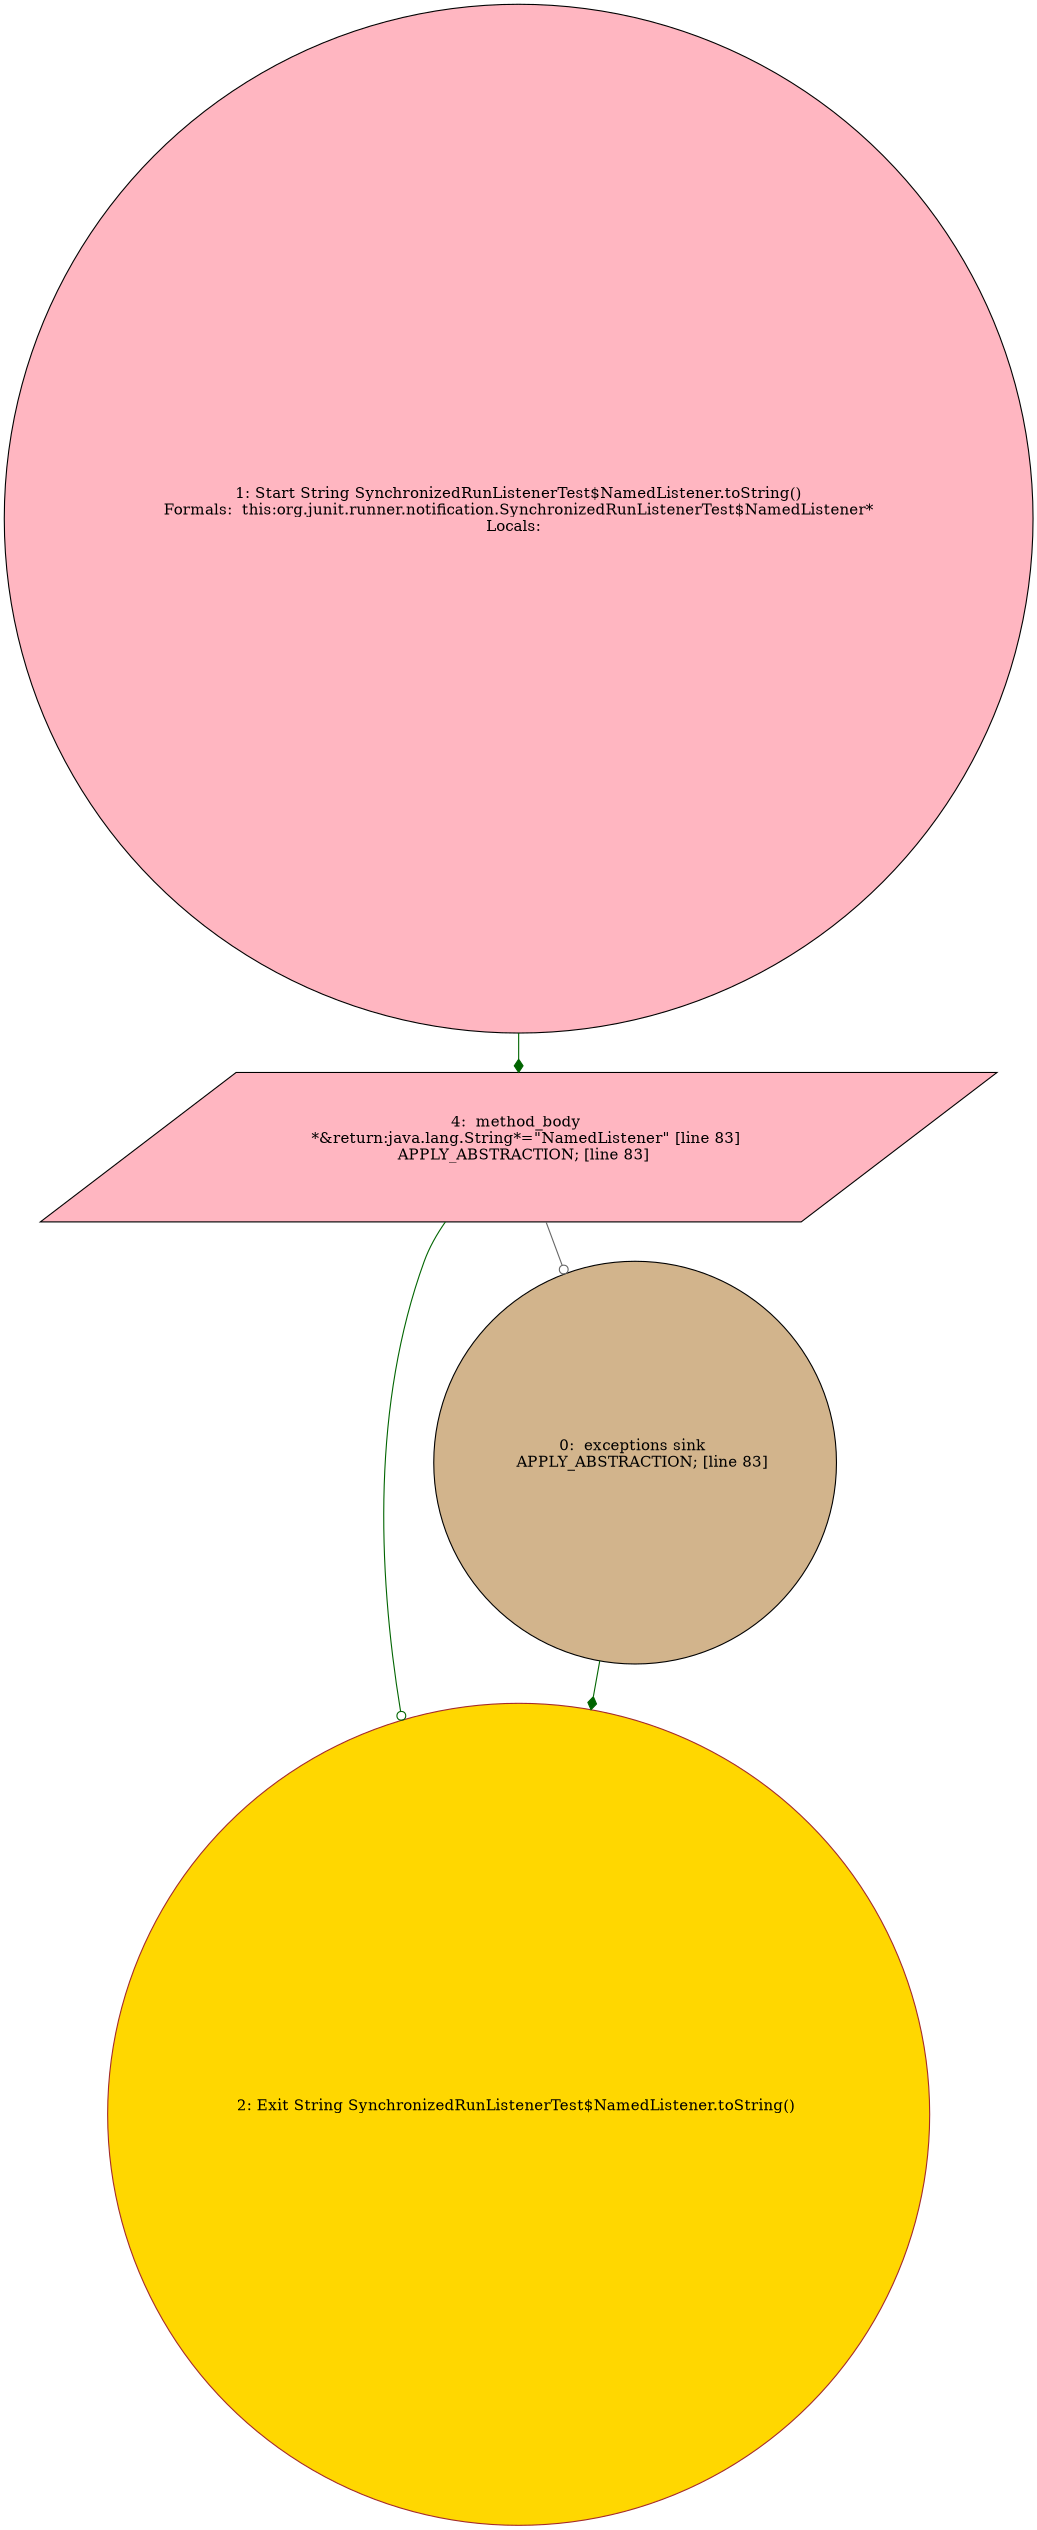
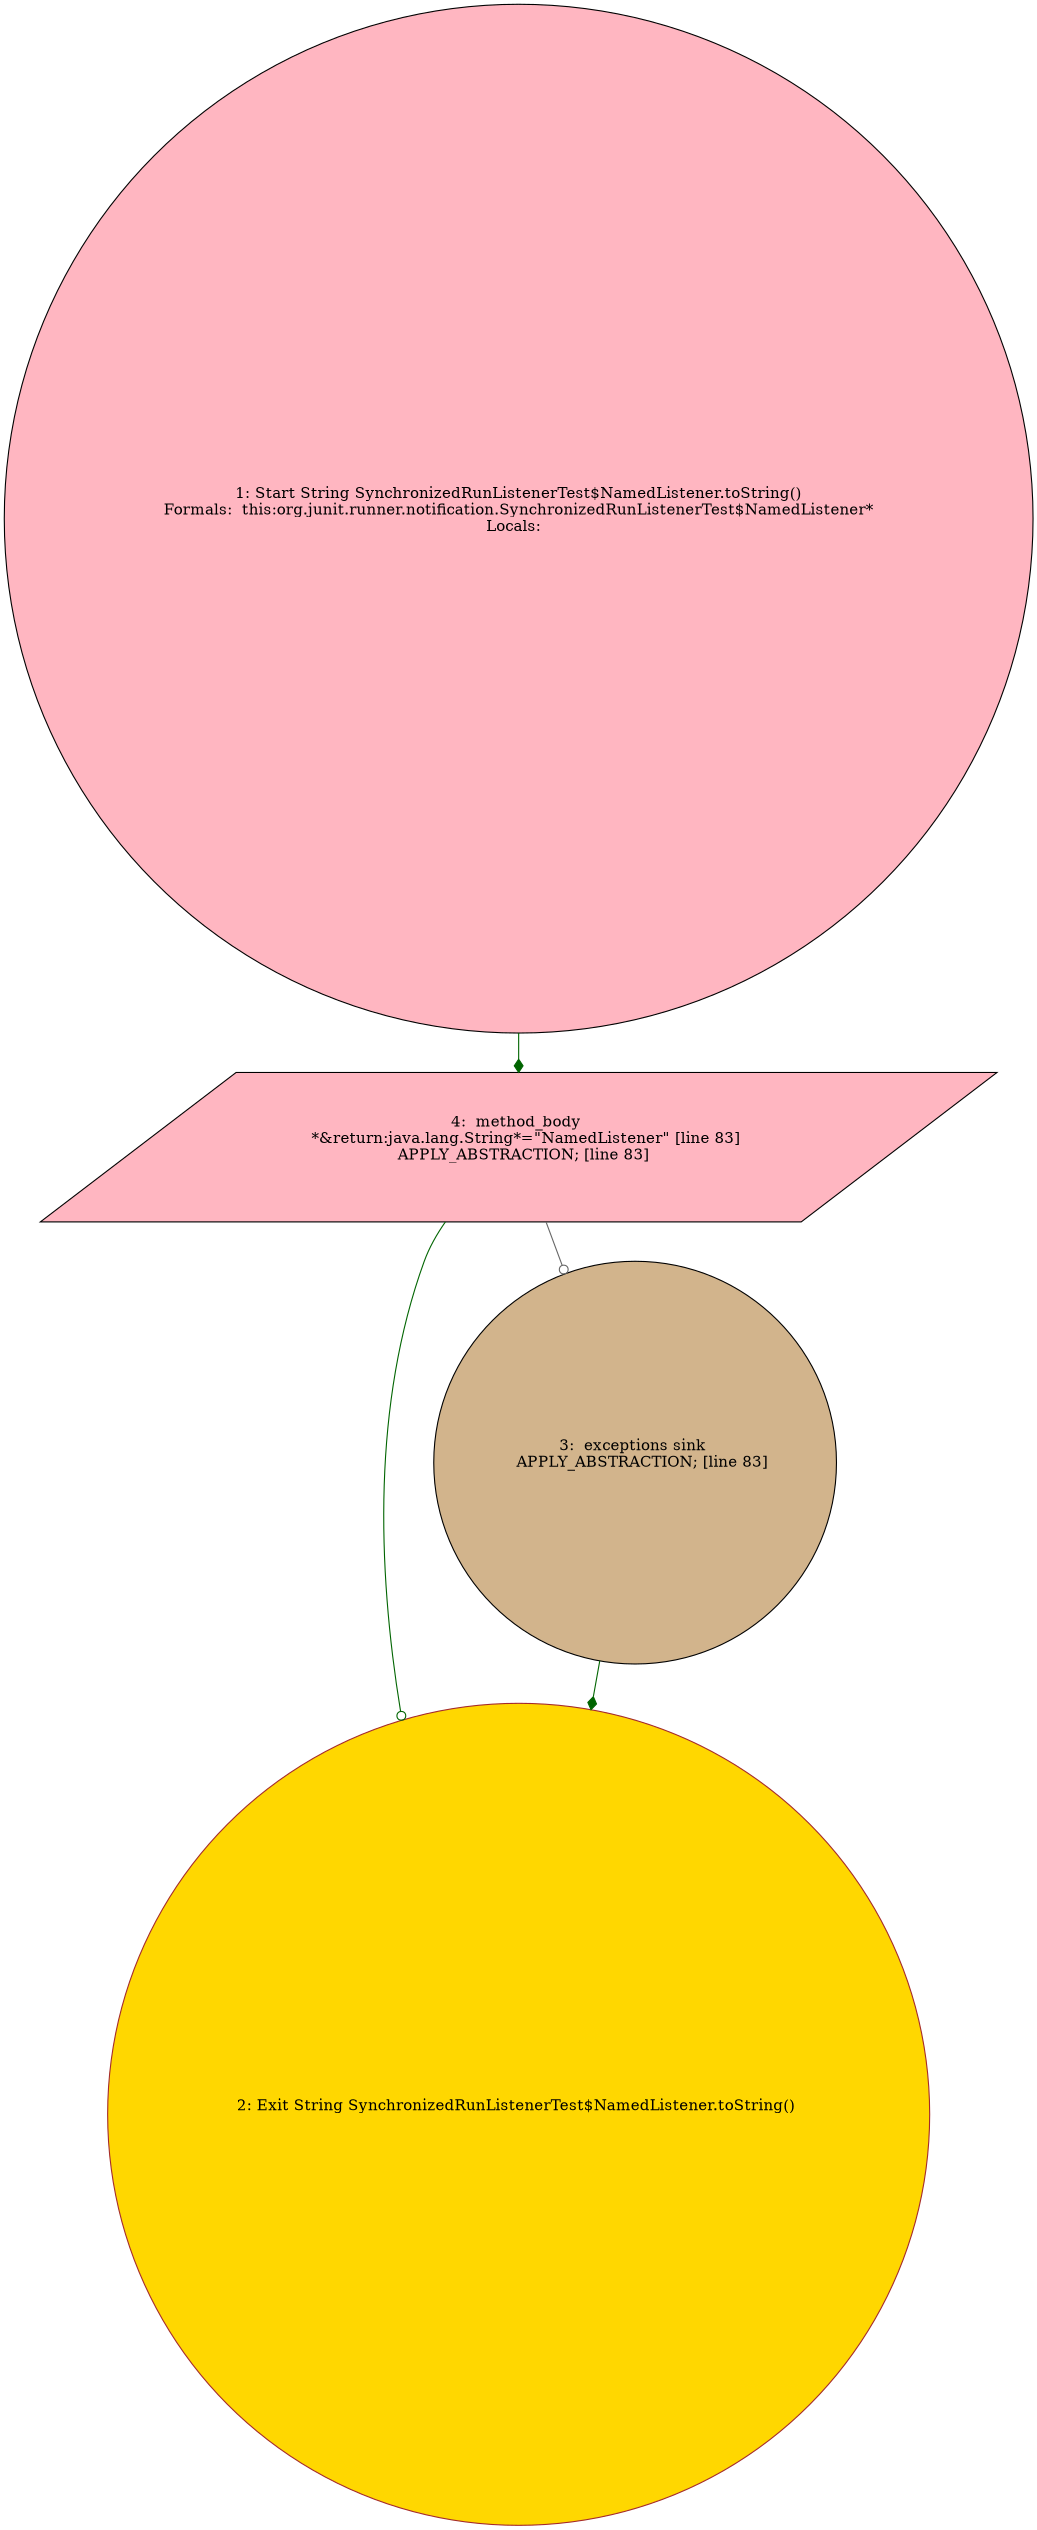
node "0:  exceptions sink APPLY_ABSTRACTION; [line 83]": label "0:  exceptions sink APPLY_ABSTRACTION; [line 83]" -> "3:  exceptions sink APPLY_ABSTRACTION; [line 83]"
